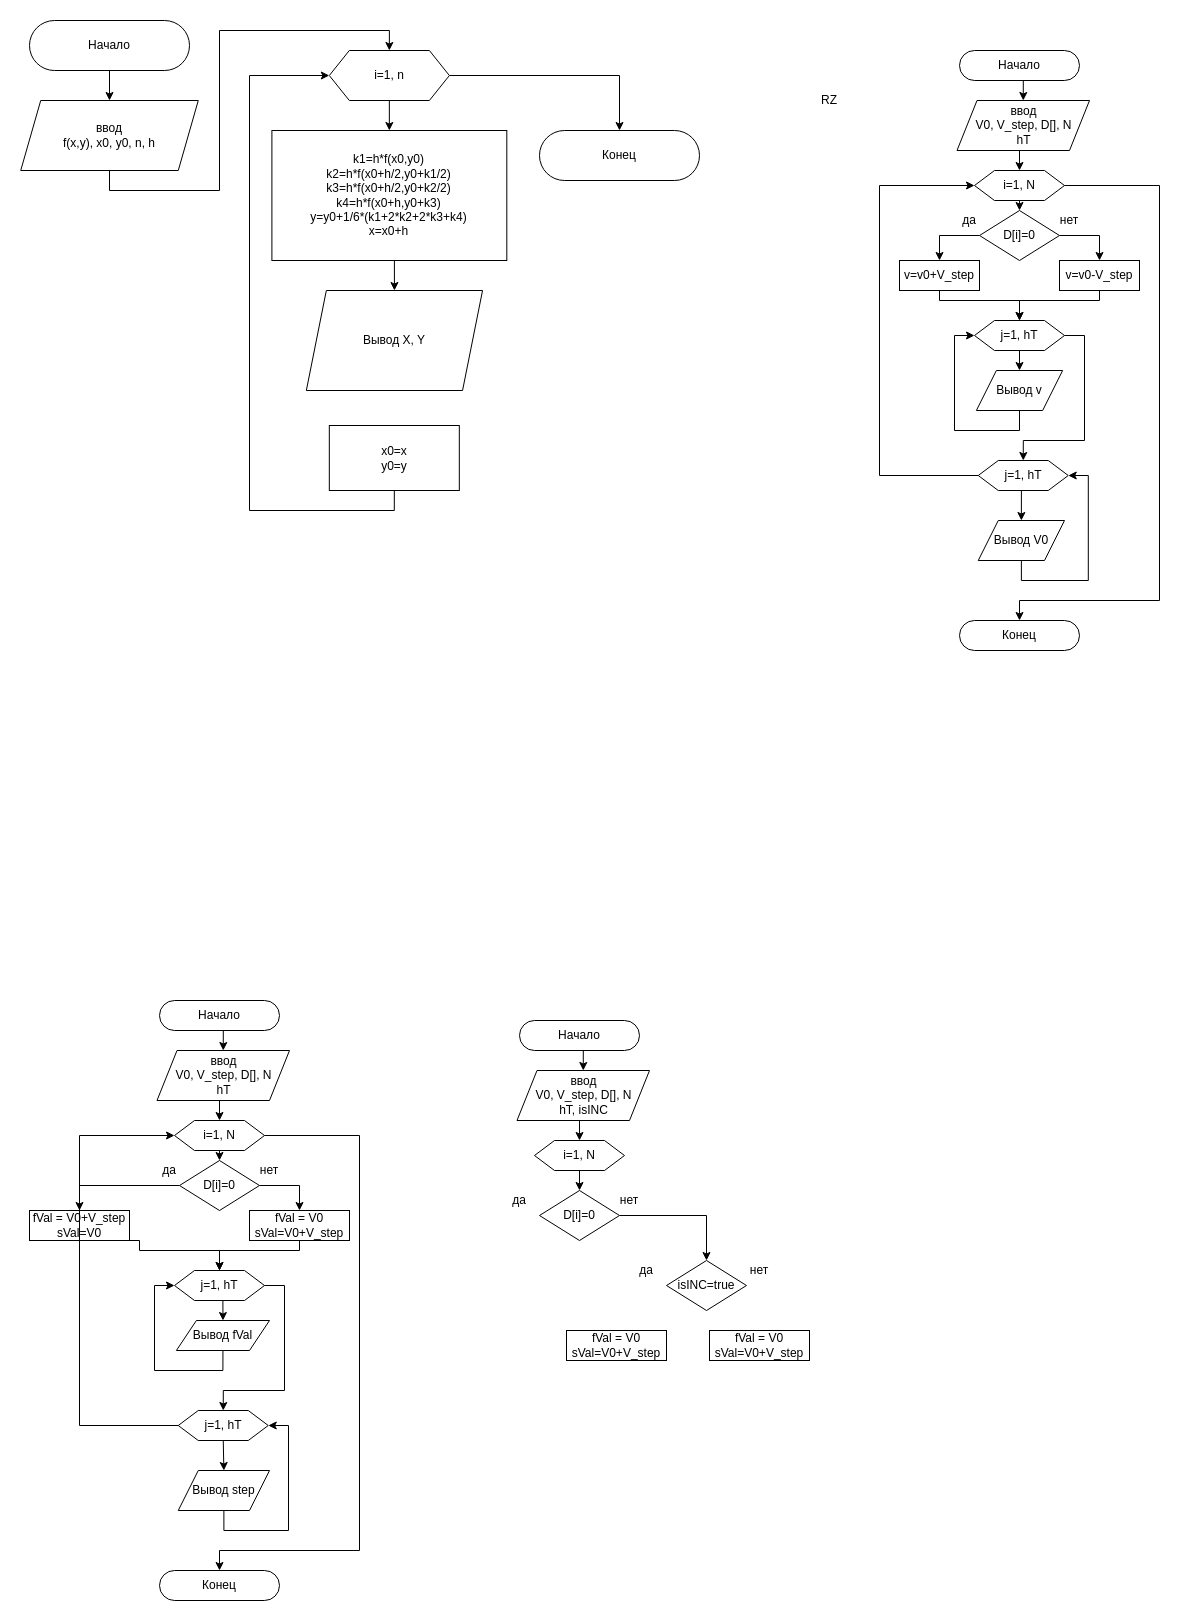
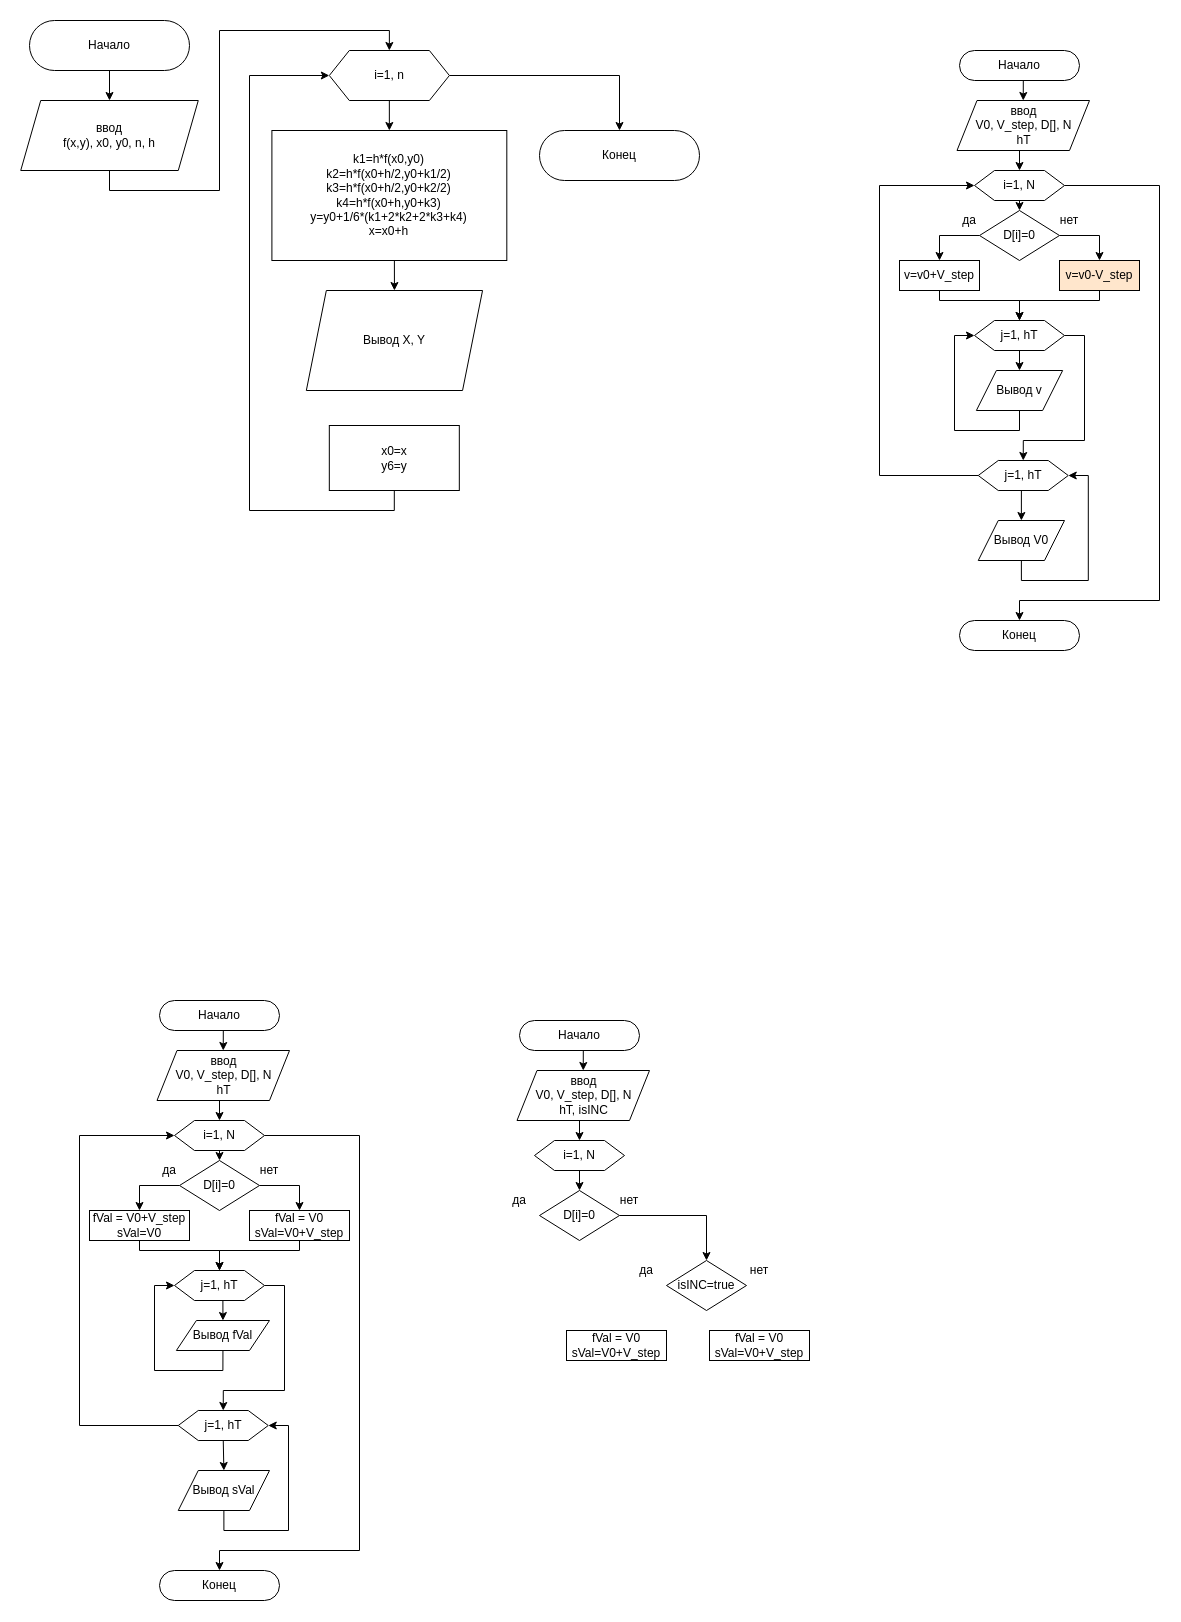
node "RZ": removed
node "v=v0-V_step": fillcolor #ffffff -> #ffe6cc
node "x0=x y0=y": label "x0=x y0=y" -> "x0=x y6=y"
node "fVal = V0+V_step sVal=V0": moved (80, 1226) -> (140, 1226)
node "Вывод step": label "Вывод step" -> "Вывод sVal"
